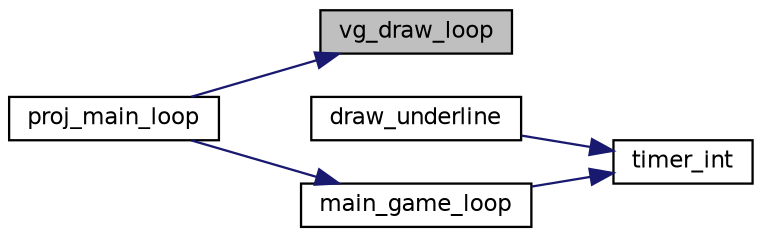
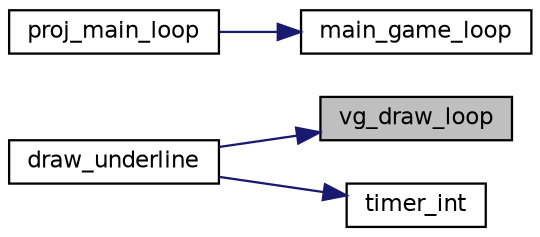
edge "proj_main_loop" -> "vg_draw_loop": now "draw_underline" -> "vg_draw_loop"
edge "main_game_loop" -> "timer_int": removed
